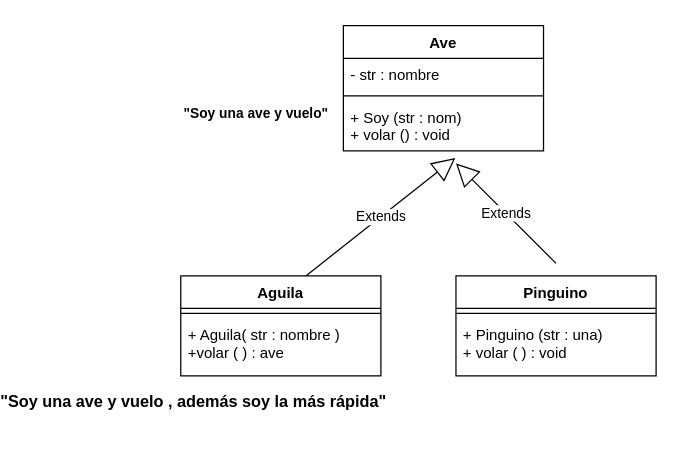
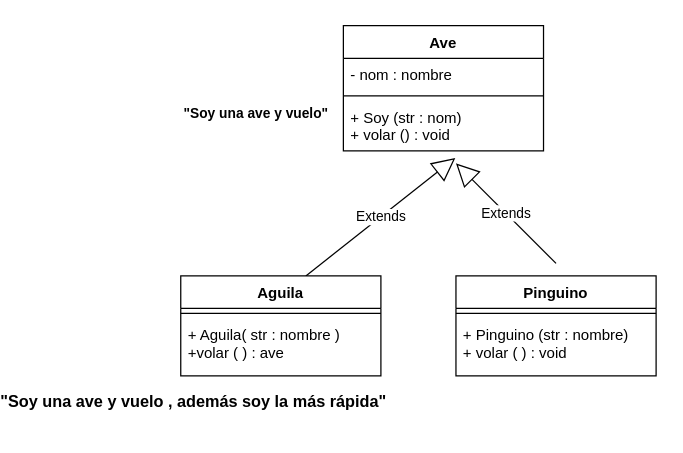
node "- str : nombre": label "- str : nombre" -> "- nom : nombre"
node "+ Pinguino (str : una) + volar ( ) : void": label "+ Pinguino (str : una) + volar ( ) : void" -> "+ Pinguino (str : nombre) + volar ( ) : void"
